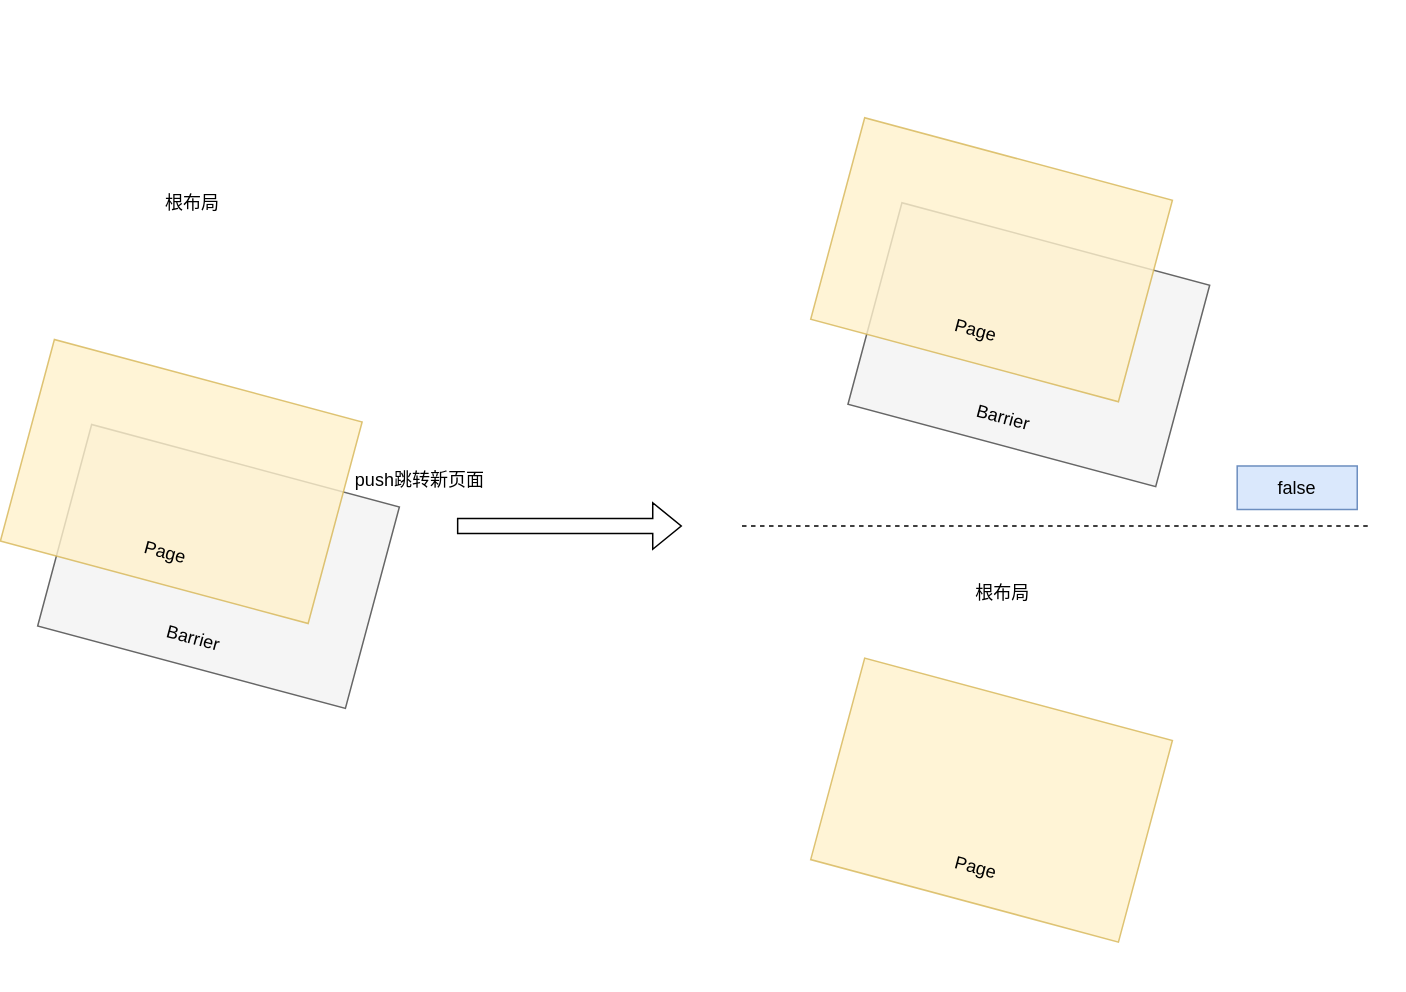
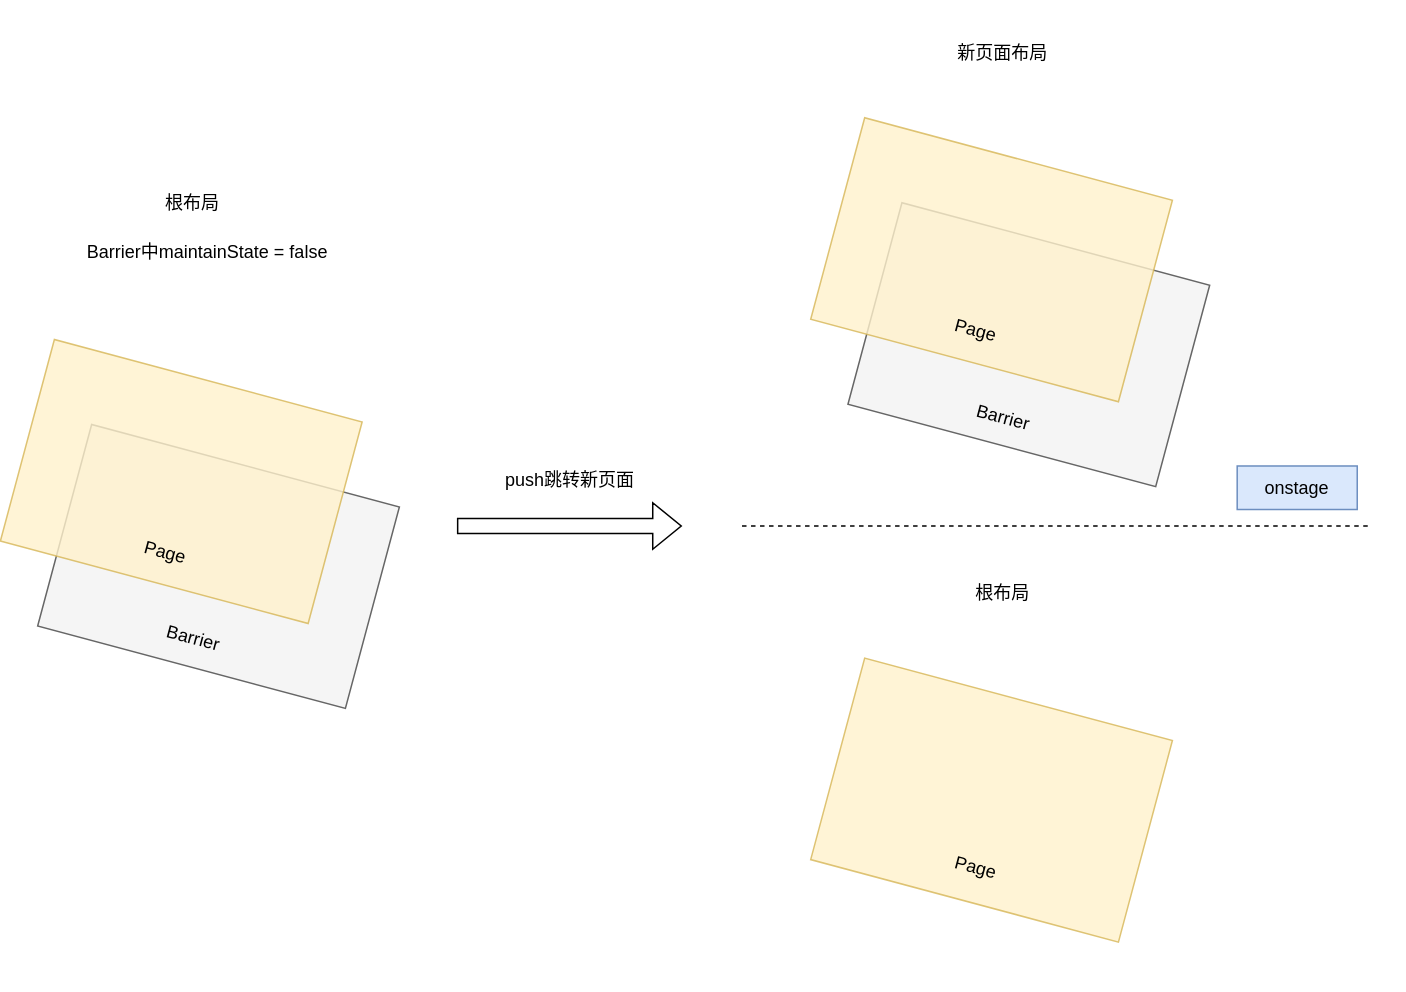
node "新页面布局": added
node "Barrier中maintainState = false": added
node "push跳转新页面": moved (419, 481) -> (569, 481)
node "false": label "false" -> "onstage"
